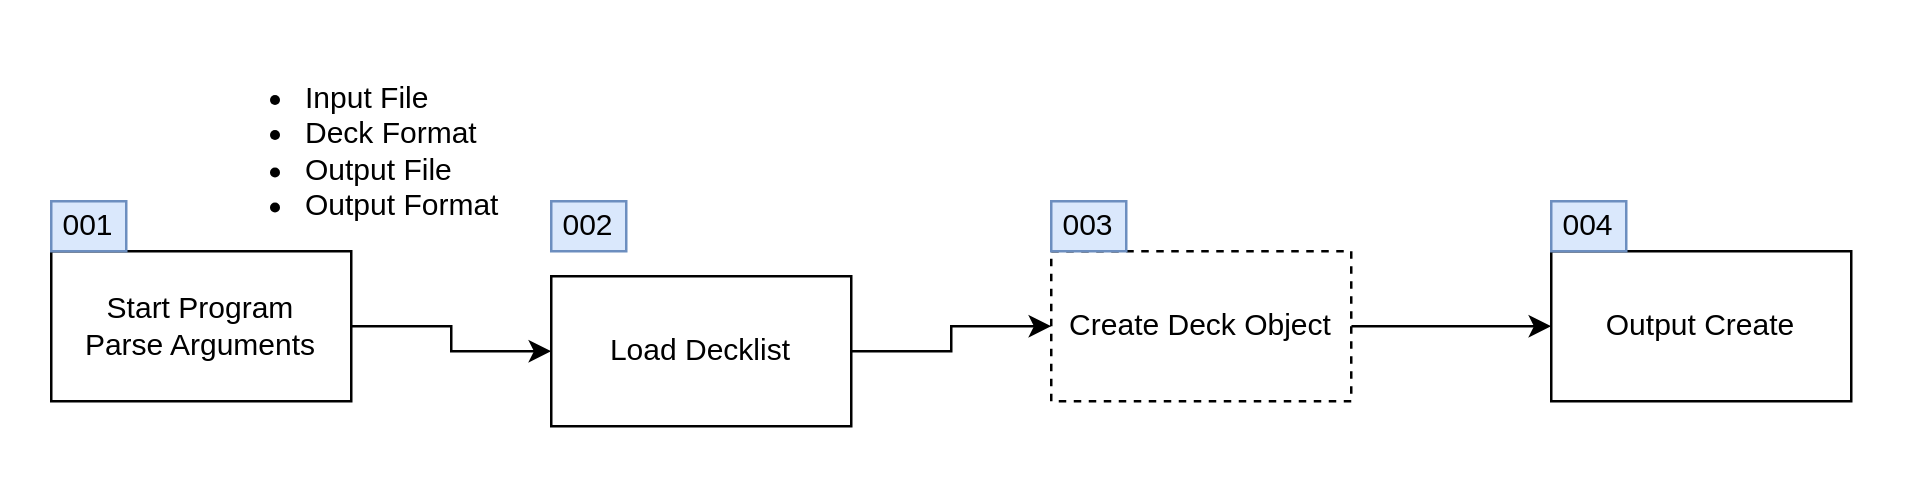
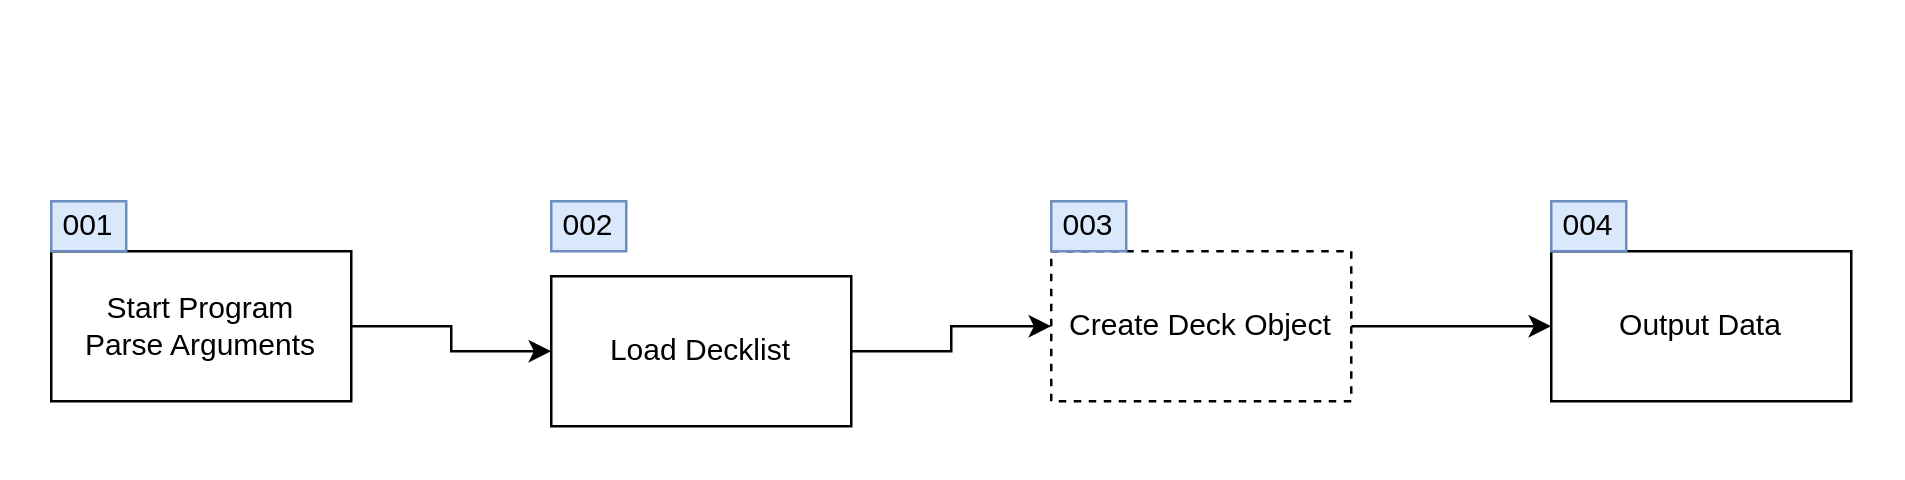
node "Input File Deck Format Output File Output Format": removed
node "Output Create": label "Output Create" -> "Output Data"
